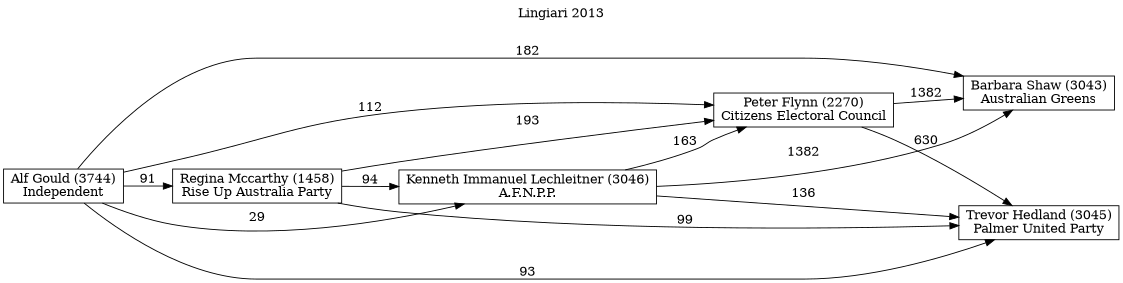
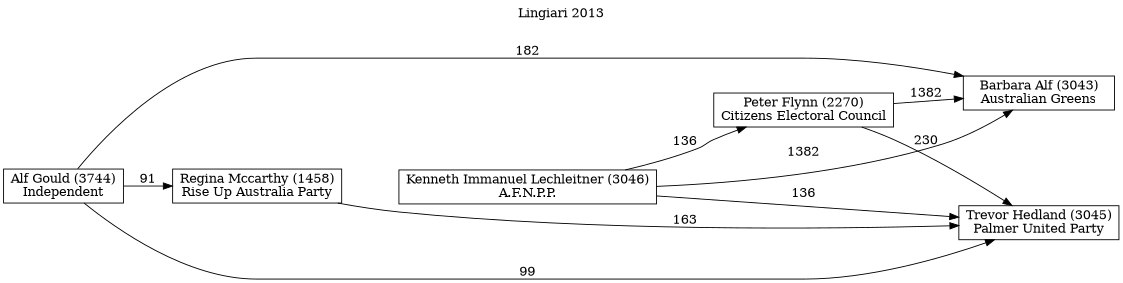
node "Barbara Shaw (3043) Australian Greens": label "Barbara Shaw (3043) Australian Greens" -> "Barbara Alf (3043) Australian Greens"
edge "Alf Gould (3744) Independent" -> "Peter Flynn (2270) Citizens Electoral Council": removed, label "112"
edge "Peter Flynn (2270) Citizens Electoral Council" -> "Trevor Hedland (3045) Palmer United Party": label "630" -> "230"
edge "Kenneth Immanuel Lechleitner (3046) A.F.N.P.P." -> "Peter Flynn (2270) Citizens Electoral Council": label "163" -> "136"
edge "Regina Mccarthy (1458) Rise Up Australia Party" -> "Peter Flynn (2270) Citizens Electoral Council": removed, label "193"
edge "Regina Mccarthy (1458) Rise Up Australia Party" -> "Kenneth Immanuel Lechleitner (3046) A.F.N.P.P.": removed, label "94"
edge "Regina Mccarthy (1458) Rise Up Australia Party" -> "Trevor Hedland (3045) Palmer United Party": label "99" -> "163"
edge "Alf Gould (3744) Independent" -> "Kenneth Immanuel Lechleitner (3046) A.F.N.P.P.": removed, label "29"
edge "Alf Gould (3744) Independent" -> "Trevor Hedland (3045) Palmer United Party": label "93" -> "99"
